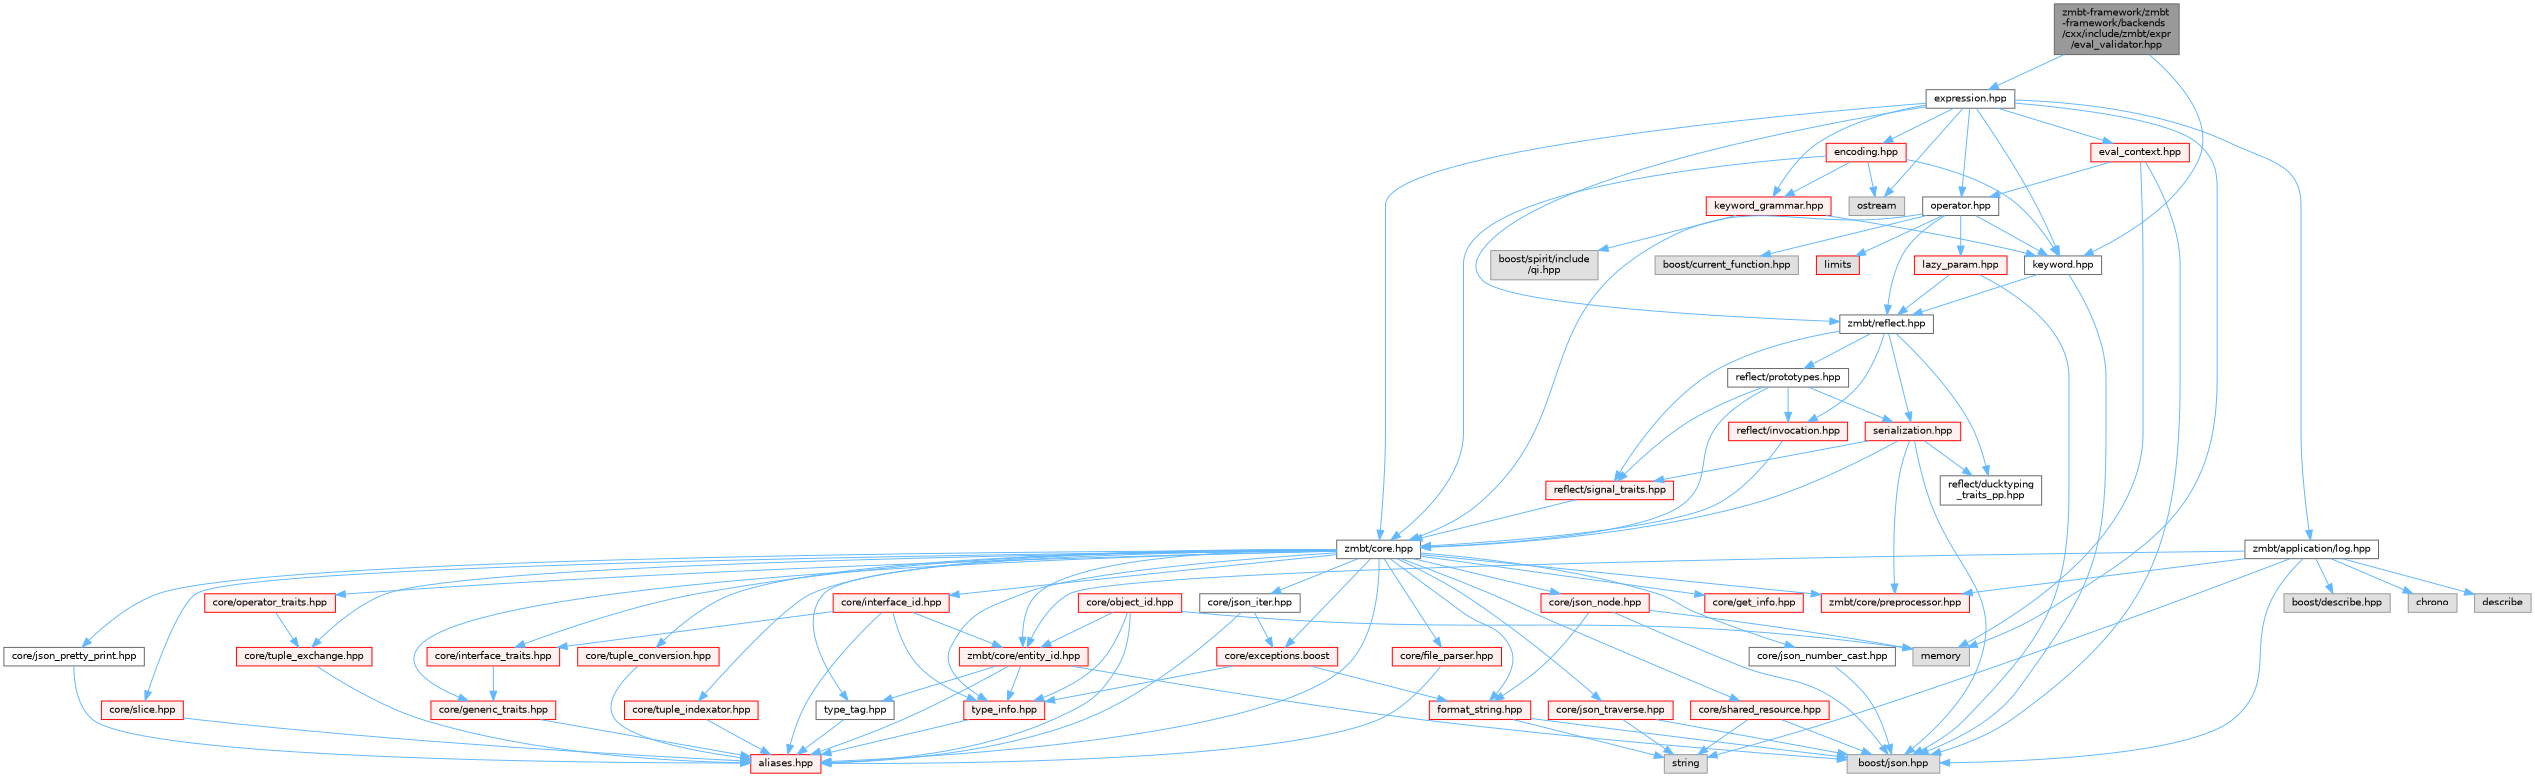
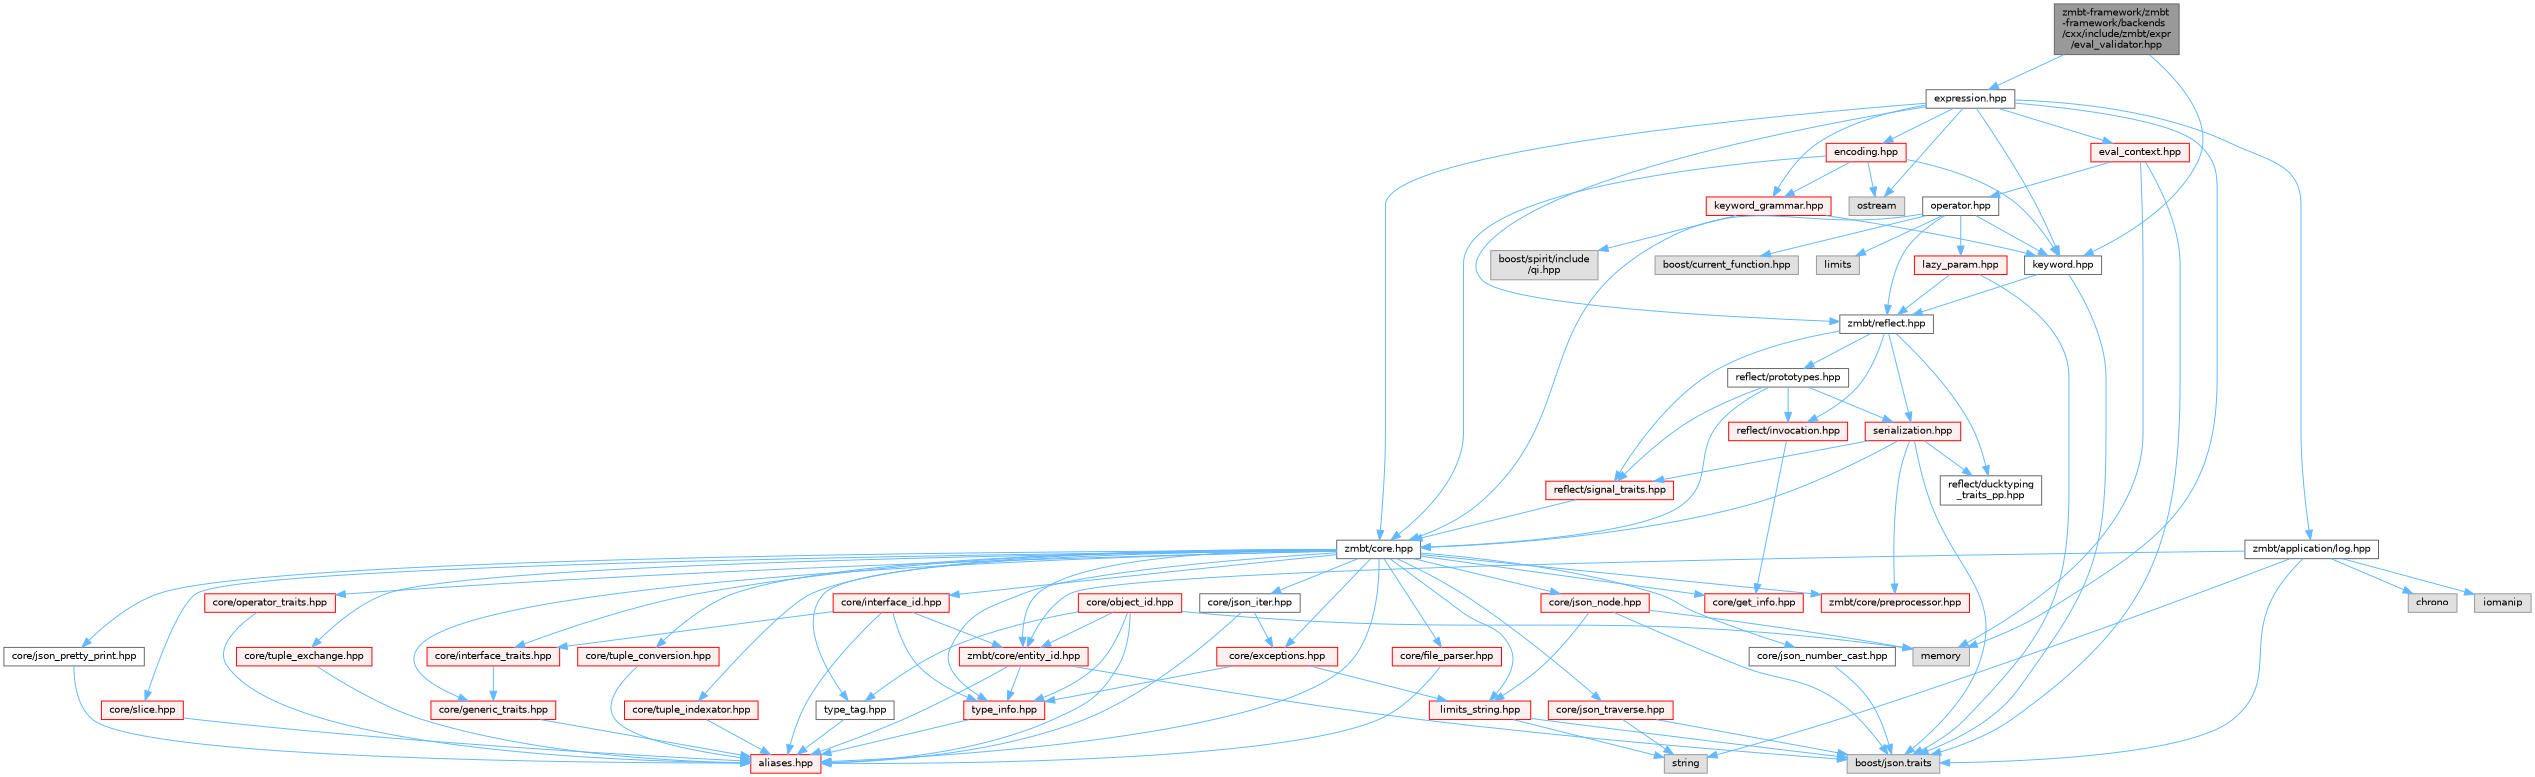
edge "expression.hpp" -> "operator.hpp": removed
node "limits": color red -> grey60
edge "reflect/invocation.hpp" -> "zmbt/core.hpp": now "reflect/invocation.hpp" -> "core/get_info.hpp"
edge "zmbt/application/log.hpp" -> "zmbt/core/preprocessor.hpp": removed
node "boost/describe.hpp": removed
node "describe": label "describe" -> "iomanip"
edge "core/operator_traits.hpp" -> "core/tuple_exchange.hpp": now "core/operator_traits.hpp" -> "aliases.hpp"
node "core/exceptions.boost": label "core/exceptions.boost" -> "core/exceptions.hpp"
edge "zmbt/core/entity_id.hpp" -> "type_tag.hpp": now "core/object_id.hpp" -> "type_tag.hpp"
node "format_string.hpp": label "format_string.hpp" -> "limits_string.hpp"
node "core/shared_resource.hpp": removed
node "boost/json.hpp": label "boost/json.hpp" -> "boost/json.traits"
